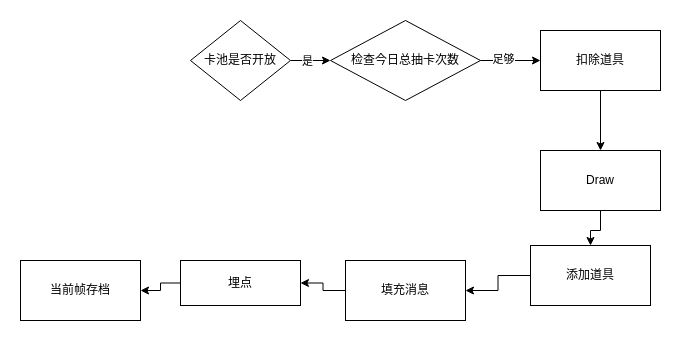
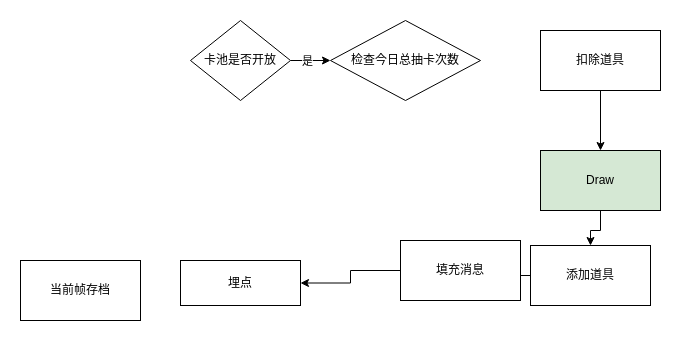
edge "检查今日总抽卡次数" -> "扣除道具": removed, label "足够"
node "Draw": fillcolor #ffffff -> #d5e8d4
edge "埋点" -> "当前帧存档": removed
node "填充消息": moved (406, 291) -> (461, 271)
